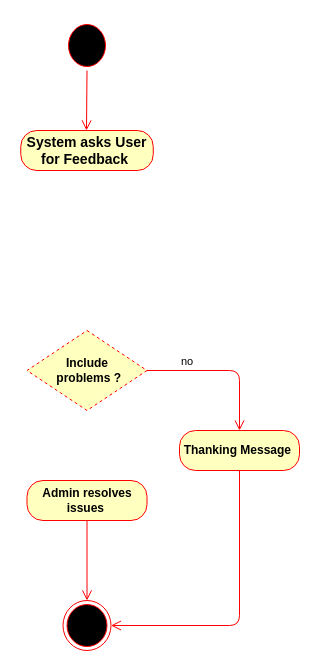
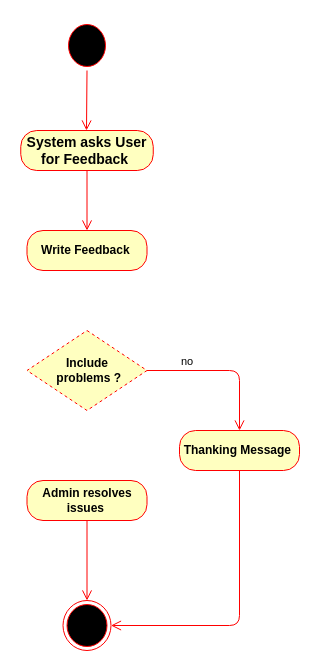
edge "System asks User for Feedback" -> "Write Feedback": added
node "Write Feedback": added
